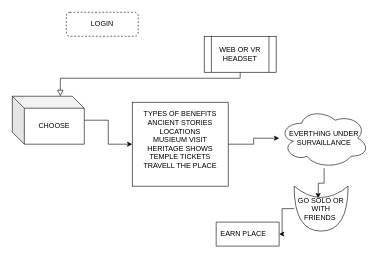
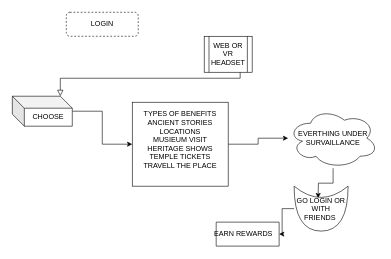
node "WEB OR VR HEADSET": size 72x36 -> 48x36
node "CHOOSE": size 72x48 -> 60x30
node "EVERTHING UNDER SURVAILLANCE": moved (324, 138) -> (333, 138)
node "GO SOLO OR WITH FRIENDS": label "GO SOLO OR WITH FRIENDS" -> "GO LOGIN OR WITH FRIENDS"
node "EARN PLACE": label "EARN PLACE" -> "EARN REWARDS"
